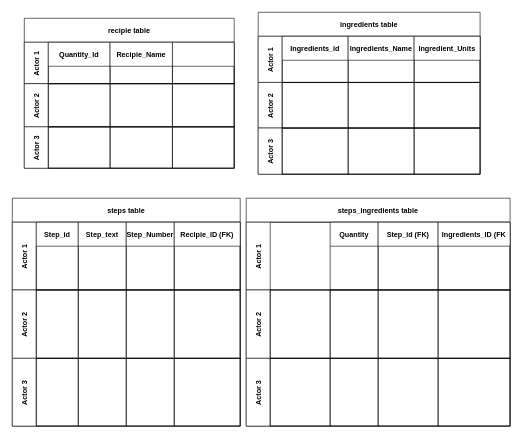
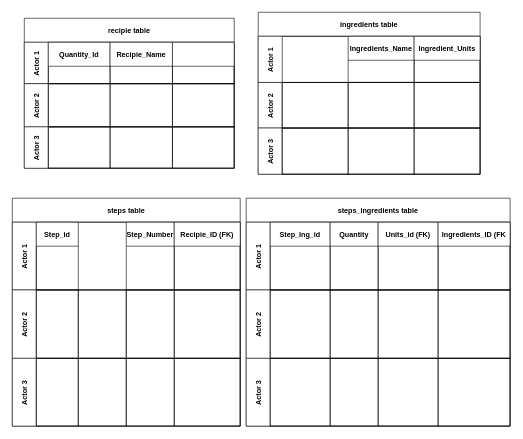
node "Ingredients_id": removed
node "Step_id (FK)": label "Step_id (FK)" -> "Units_id (FK)"
node "Step_text": removed
node "Step_Ing_id": added
